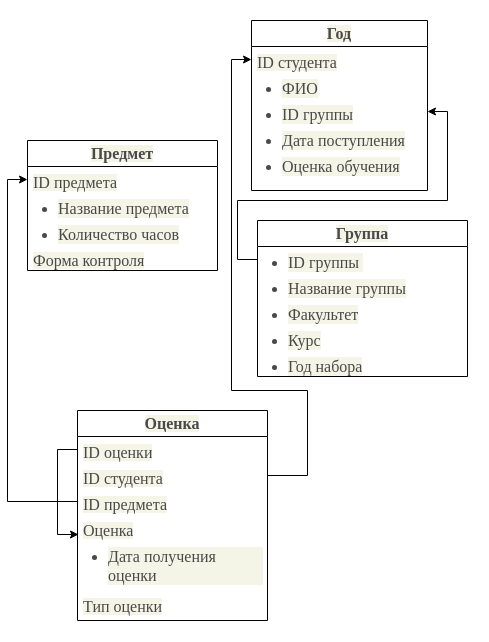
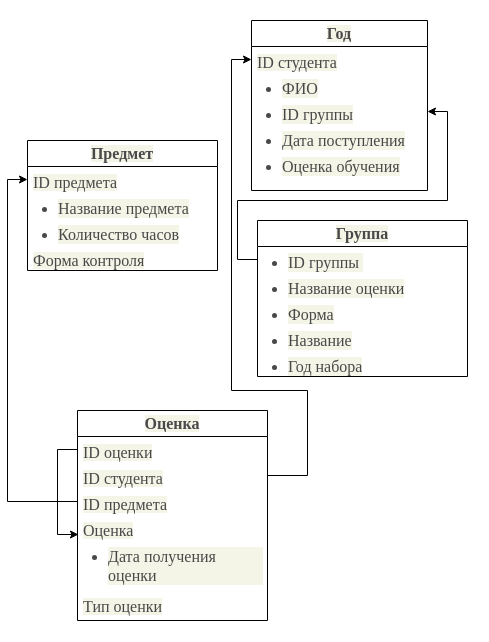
node "Название группы": label "Название группы" -> "Название оценки"
node "Факультет": label "Факультет" -> "Форма"
node "Курс": label "Курс" -> "Название"
